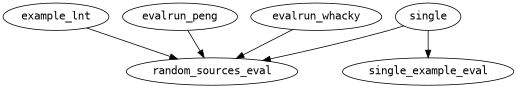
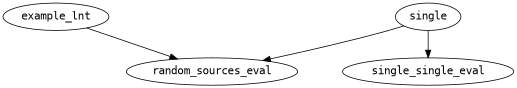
node "evalrun_peng": removed
node "evalrun_whacky": removed
node "single_example_eval": label "single_example_eval" -> "single_single_eval"
